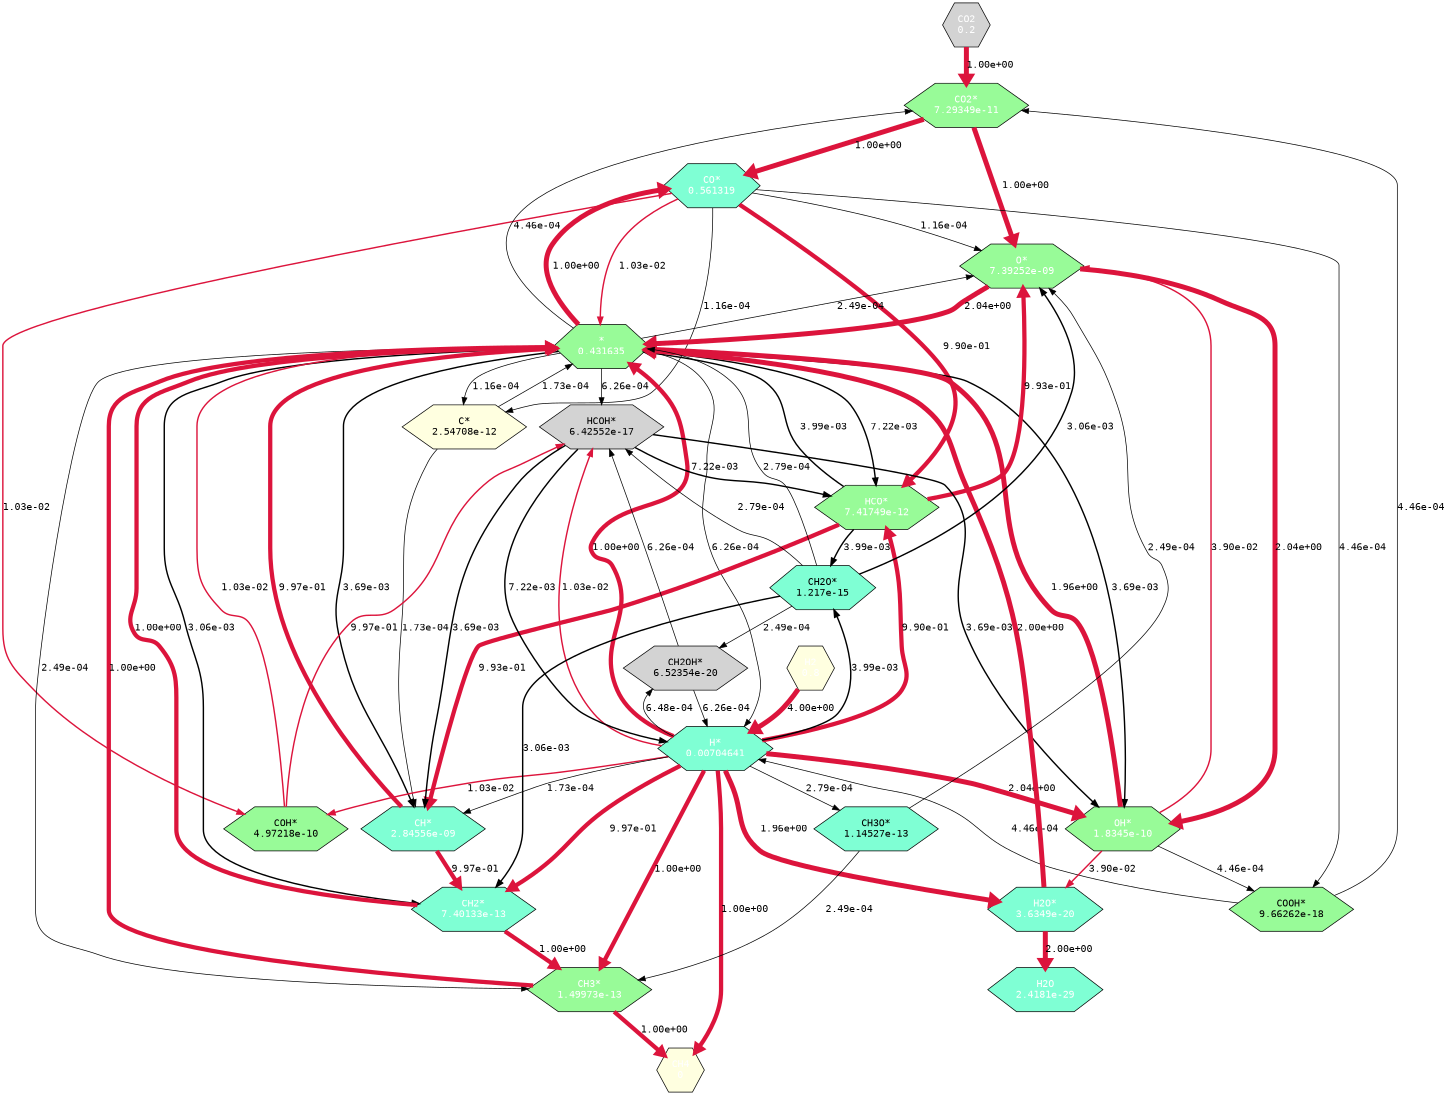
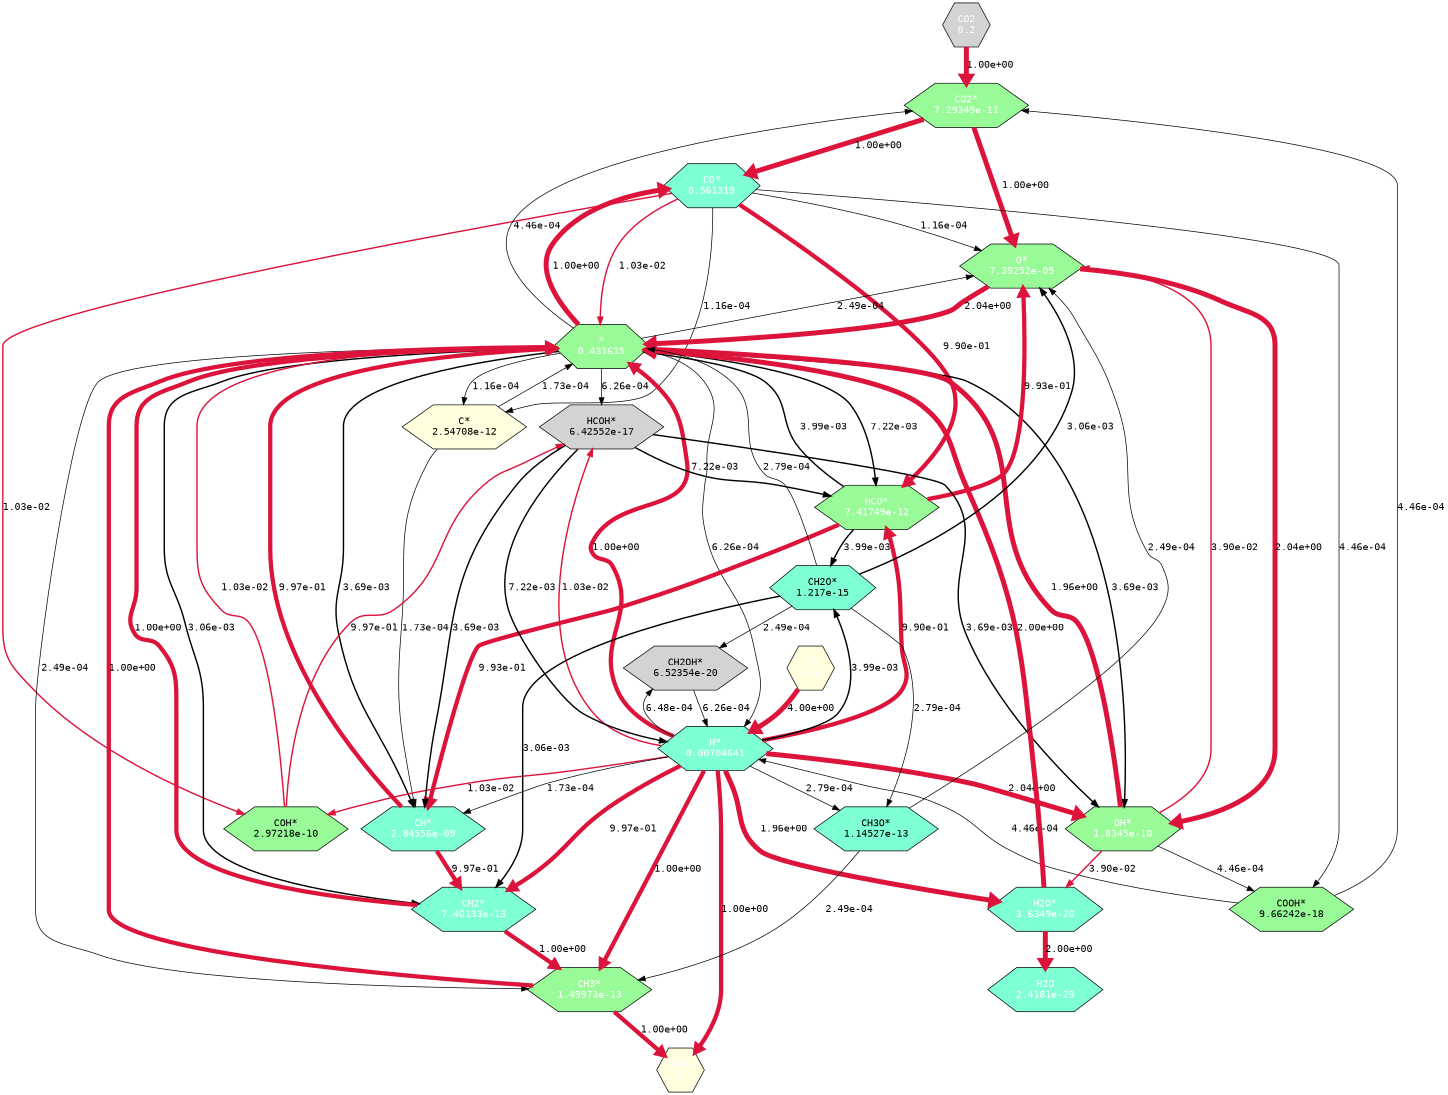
edge "CH2O* 1.217e-15" -> "HCOH* 6.42552e-17": now "CH2O* 1.217e-15" -> "CH3O* 1.14527e-13"
edge "CH2OH* 6.52354e-20" -> "HCOH* 6.42552e-17": removed, label "6.26e-04"
node "COH* 4.97218e-10": label "COH* 4.97218e-10" -> "COH* 2.97218e-10"
node "COOH* 9.66262e-18": label "COOH* 9.66262e-18" -> "COOH* 9.66242e-18"
